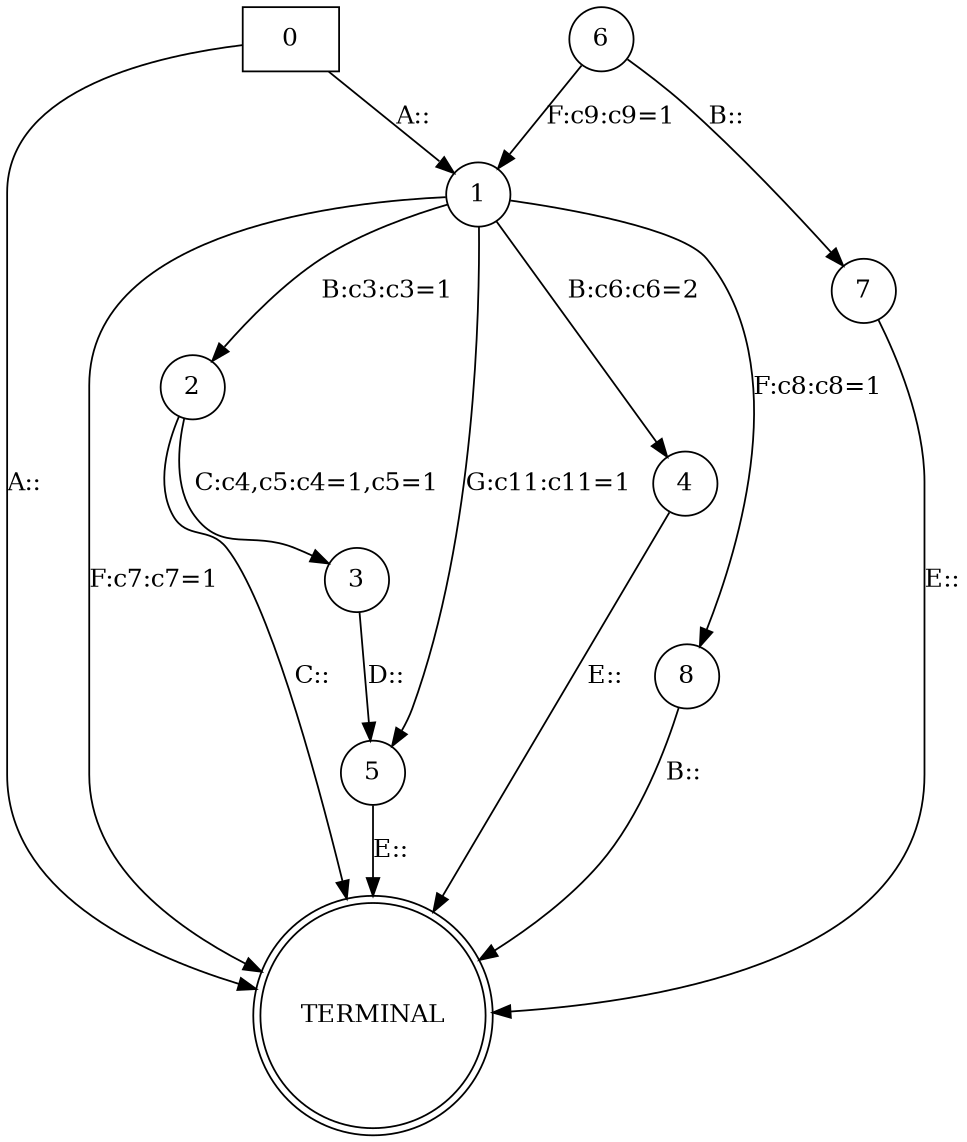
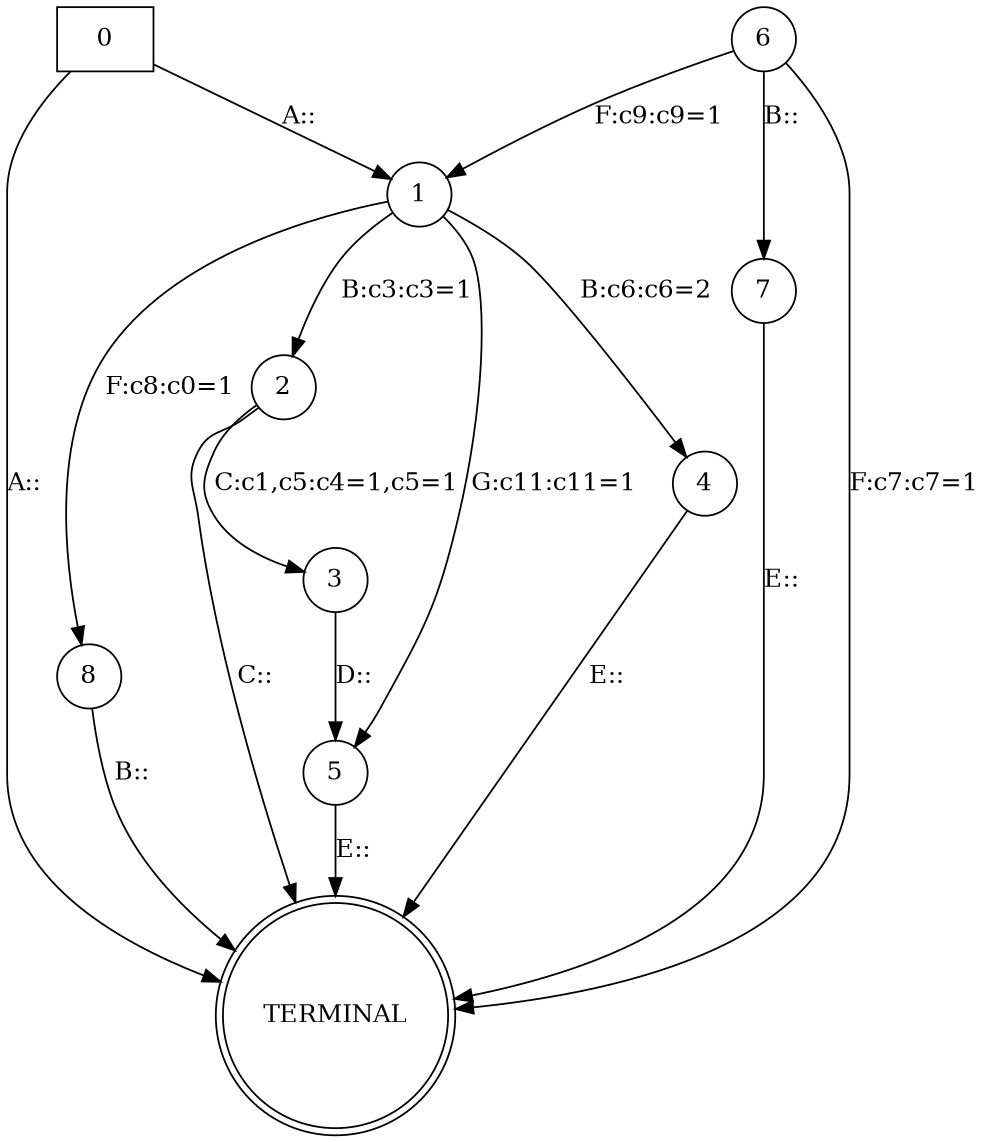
edge "1" -> "8": label "F:c8:c8=1" -> "F:c8:c0=1"
edge "2" -> "3": label "C:c4,c5:c4=1,c5=1" -> "C:c1,c5:c4=1,c5=1"
edge "1" -> "TERMINAL": now "6" -> "TERMINAL"
